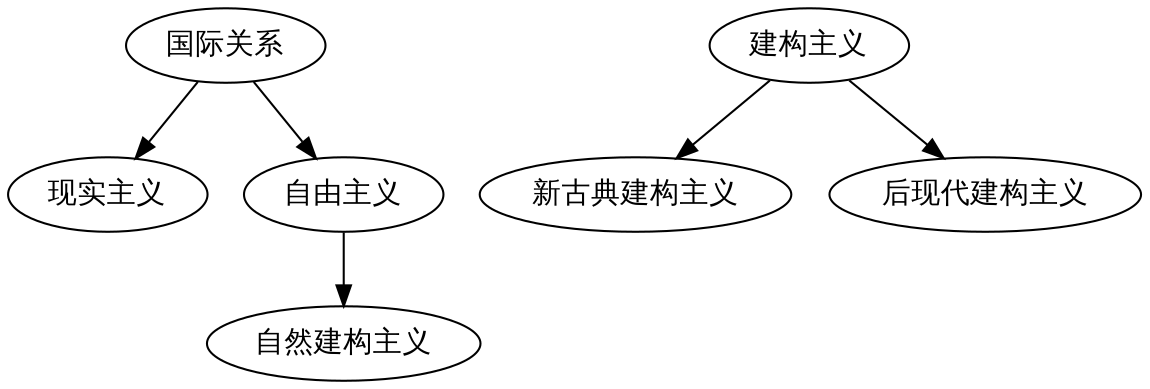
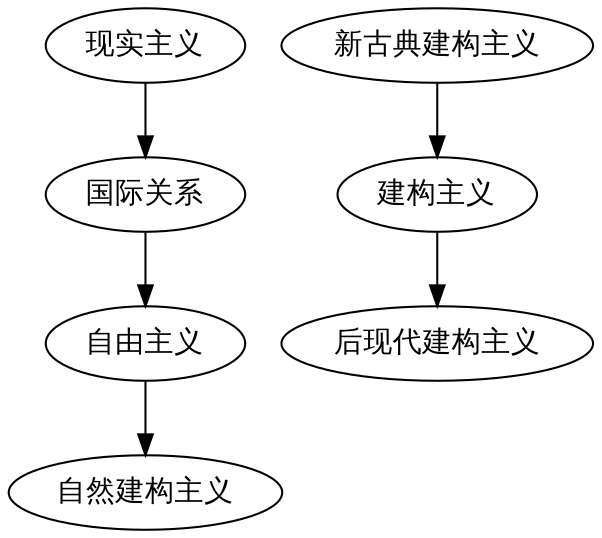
edge "国际关系" -> "现实主义": reversed
edge "建构主义" -> "新古典建构主义": reversed
